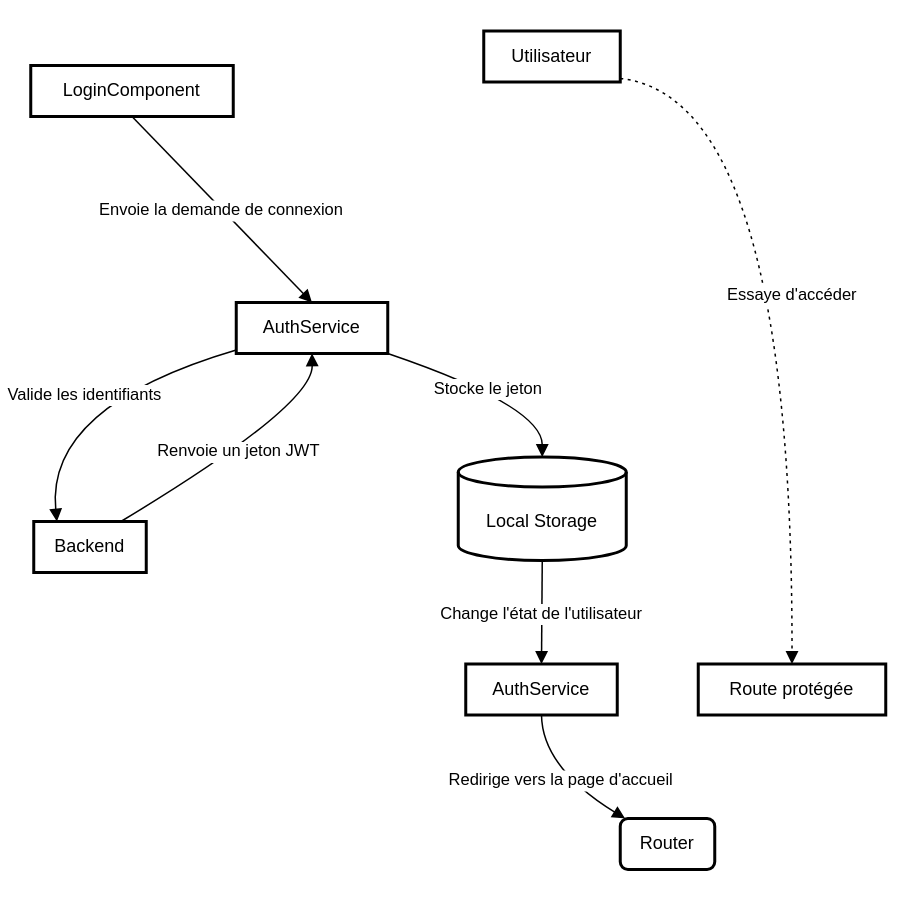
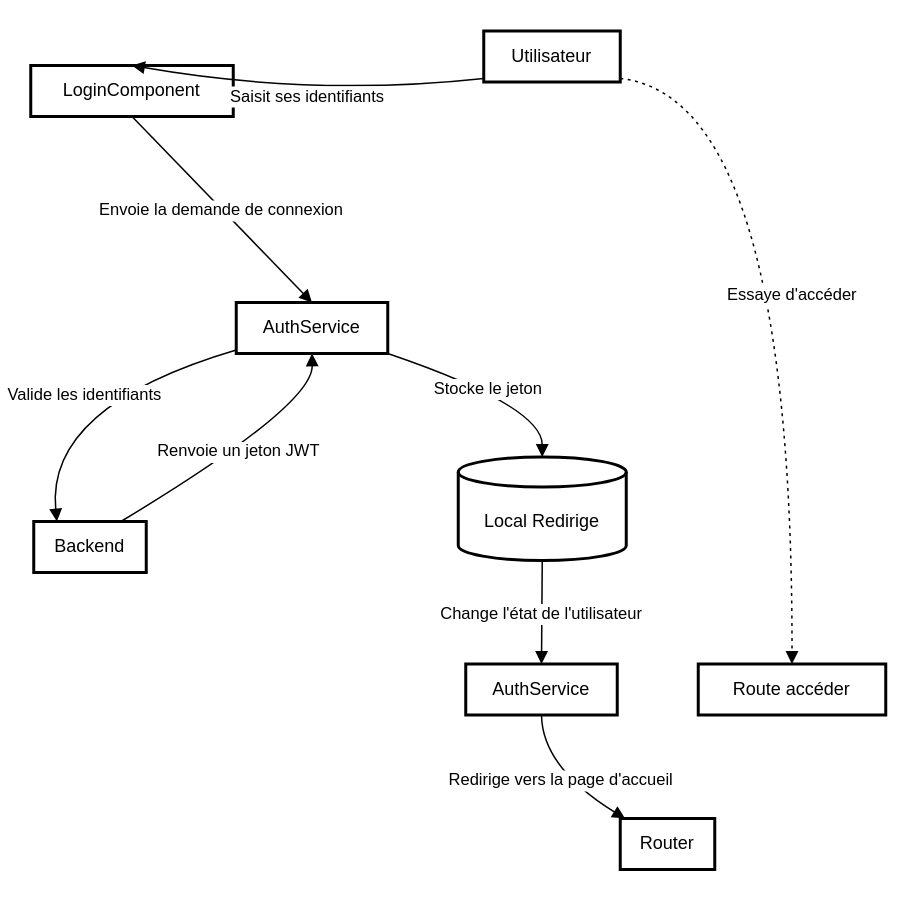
edge "Utilisateur" -> "LoginComponent": added, label "Saisit ses identifiants"
node "Local Storage": label "Local Storage" -> "Local Redirige"
node "Route protégée": label "Route protégée" -> "Route accéder"
node "Router": shape rounded rectangle -> rectangle
